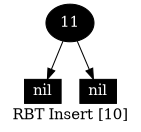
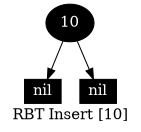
node "11": label "11" -> "10"
